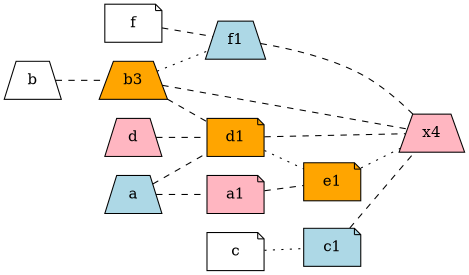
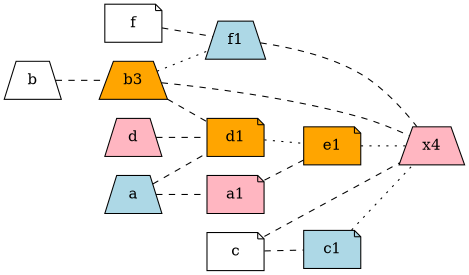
edge "x4" -- "d1": now "x4" -- "c"
edge "x4" -- "c1": style dashed -> dotted
edge "c1" -- "c": style dotted -> dashed
